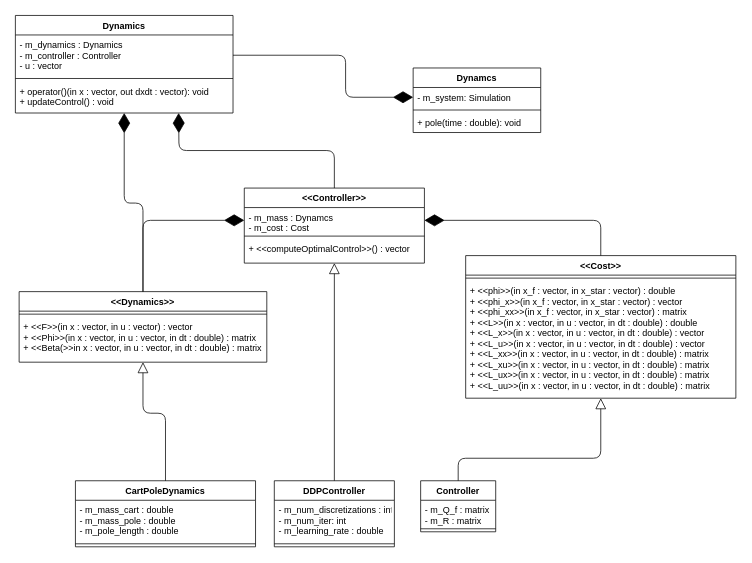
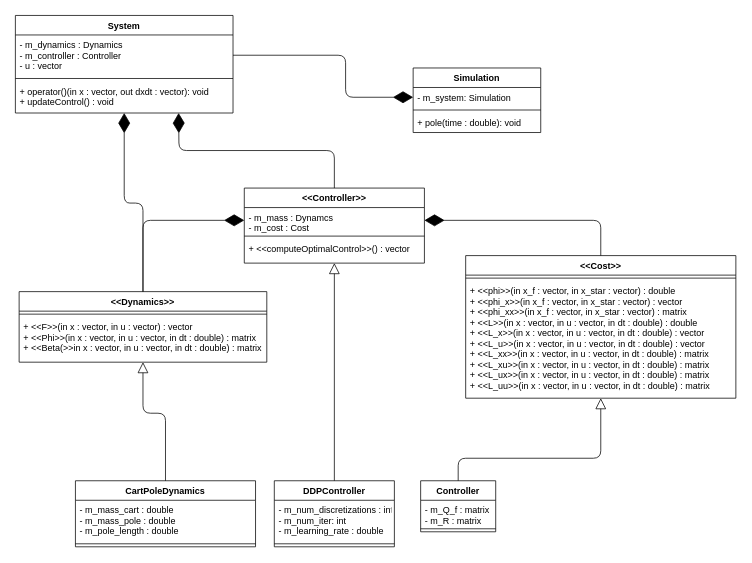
node "Dynamics": label "Dynamics" -> "System"
node "Dynamcs": label "Dynamcs" -> "Simulation"
